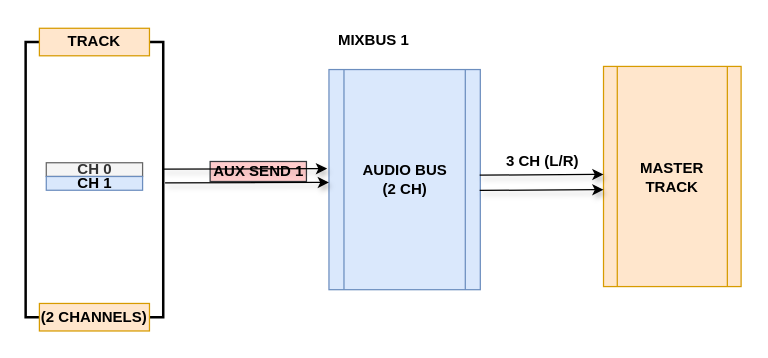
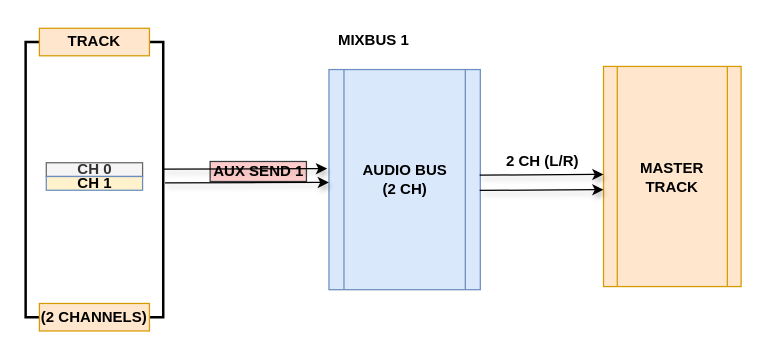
node "3 CH (L/R)": label "3 CH (L/R)" -> "2 CH (L/R)"
node "CH 1": fillcolor #dae8fc -> #fff2cc
